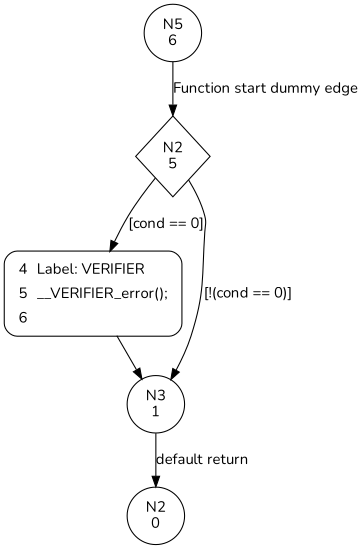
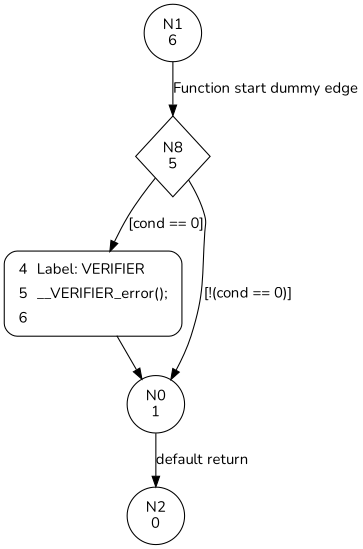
node "N5 6": label "N5 6" -> "N1 6"
node "N2 5": label "N2 5" -> "N8 5"
node "N3 1": label "N3 1" -> "N0 1"
